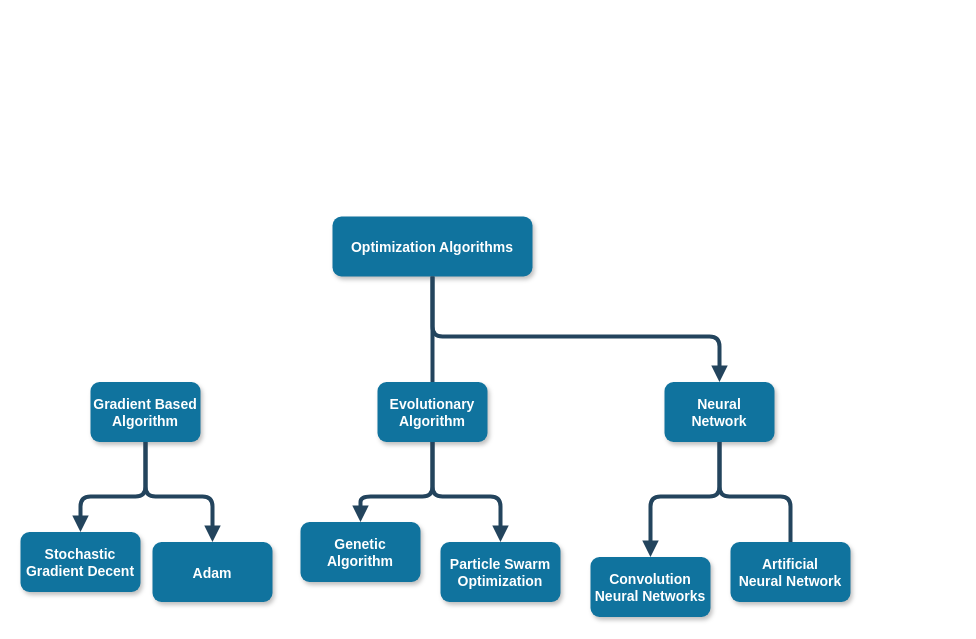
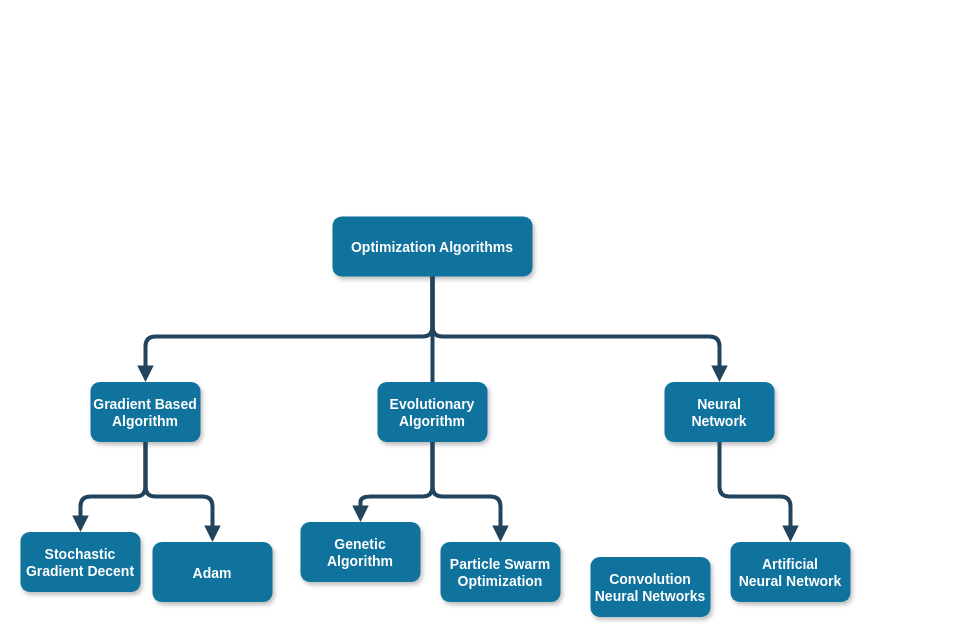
edge "Optimization Algorithms" -> "Gradient Based Algorithm": added
edge "Neural Network" -> "Convolution Neural Networks": removed
edge "Neural Network" -- "Artificial Neural Network": arrowhead none -> block
